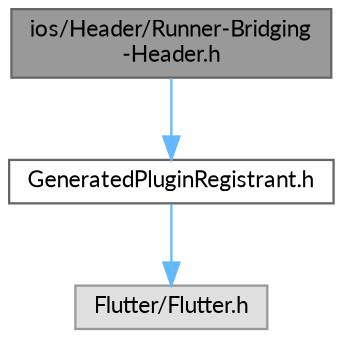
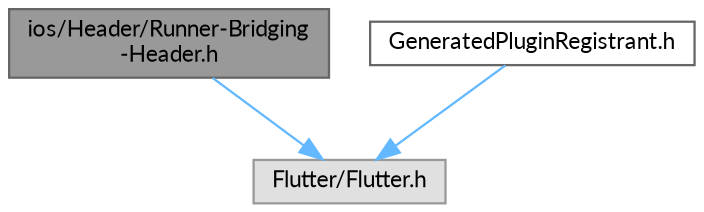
edge "ios/Header/Runner-Bridging -Header.h" -> "GeneratedPluginRegistrant.h": now "ios/Header/Runner-Bridging -Header.h" -> "Flutter/Flutter.h"
